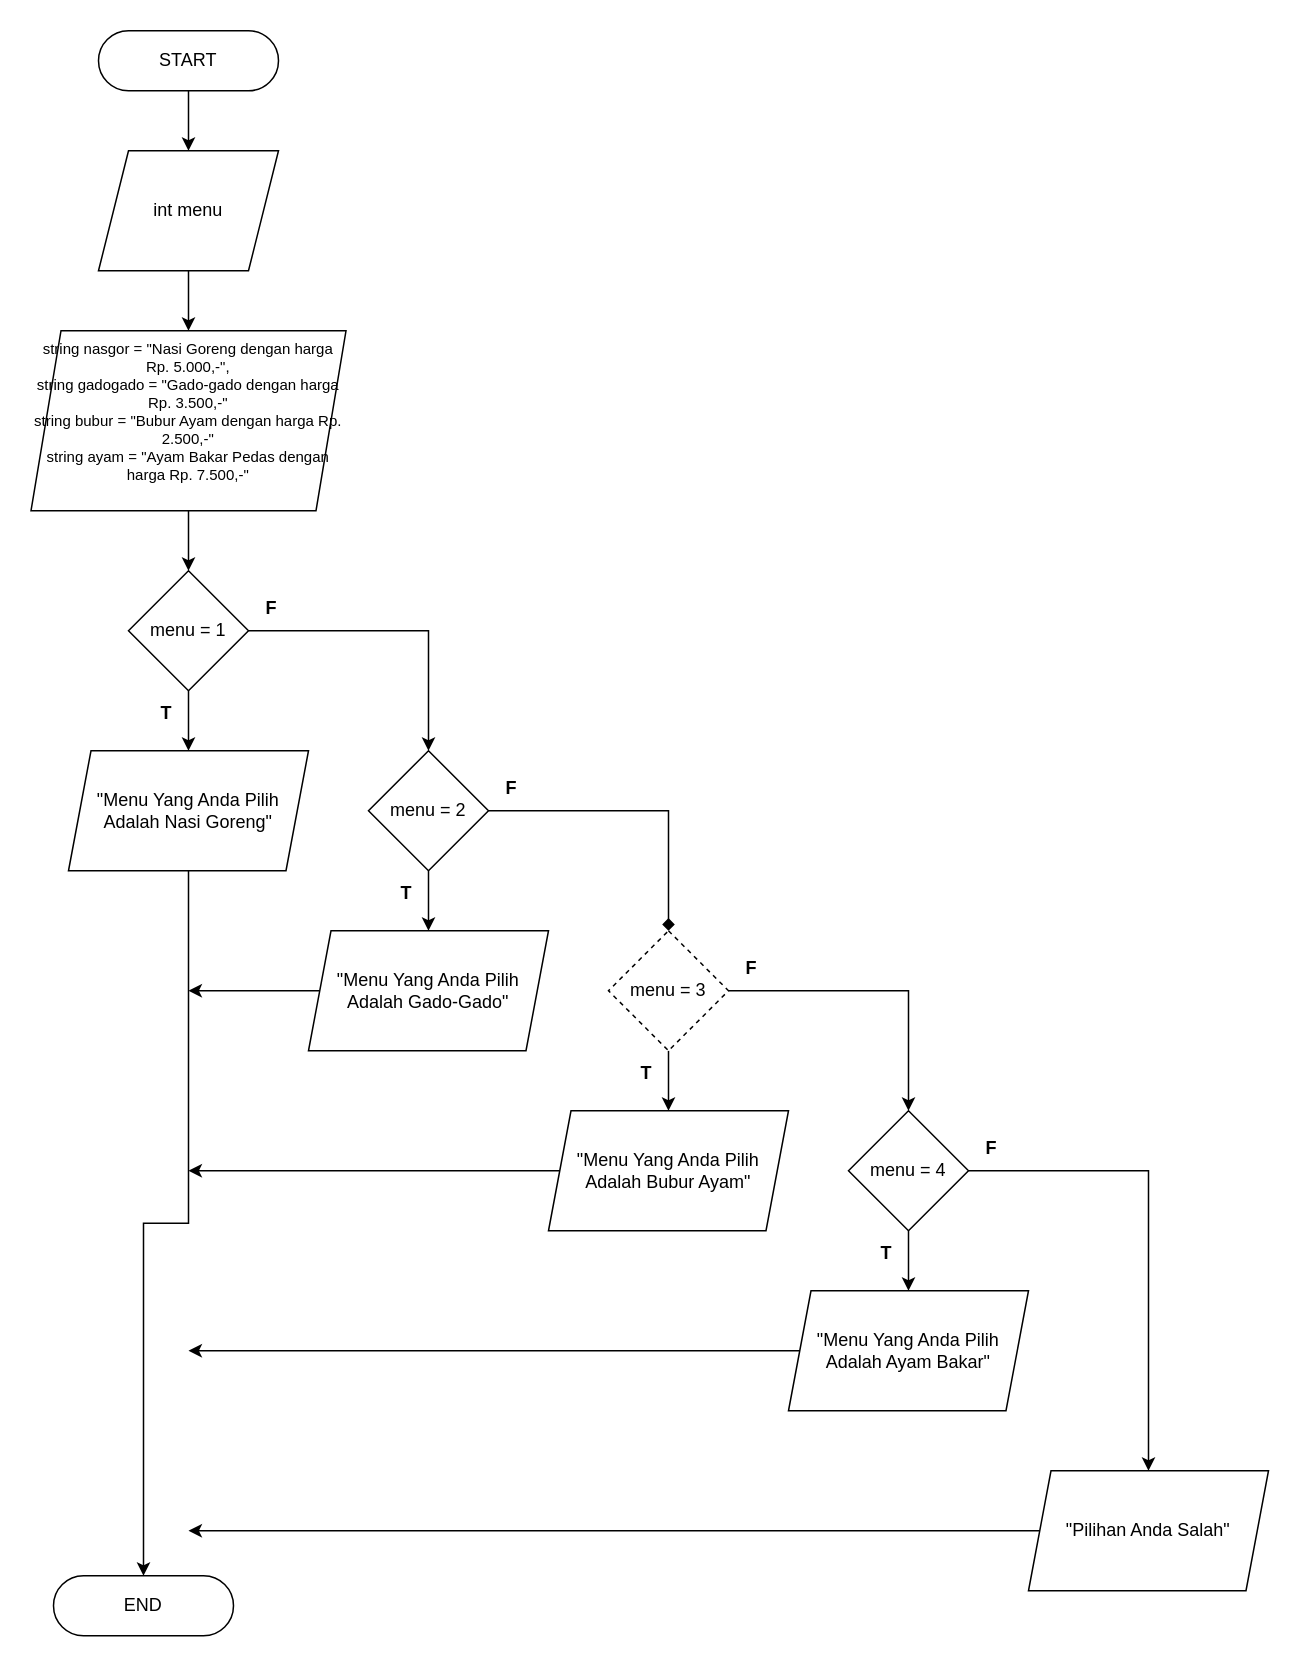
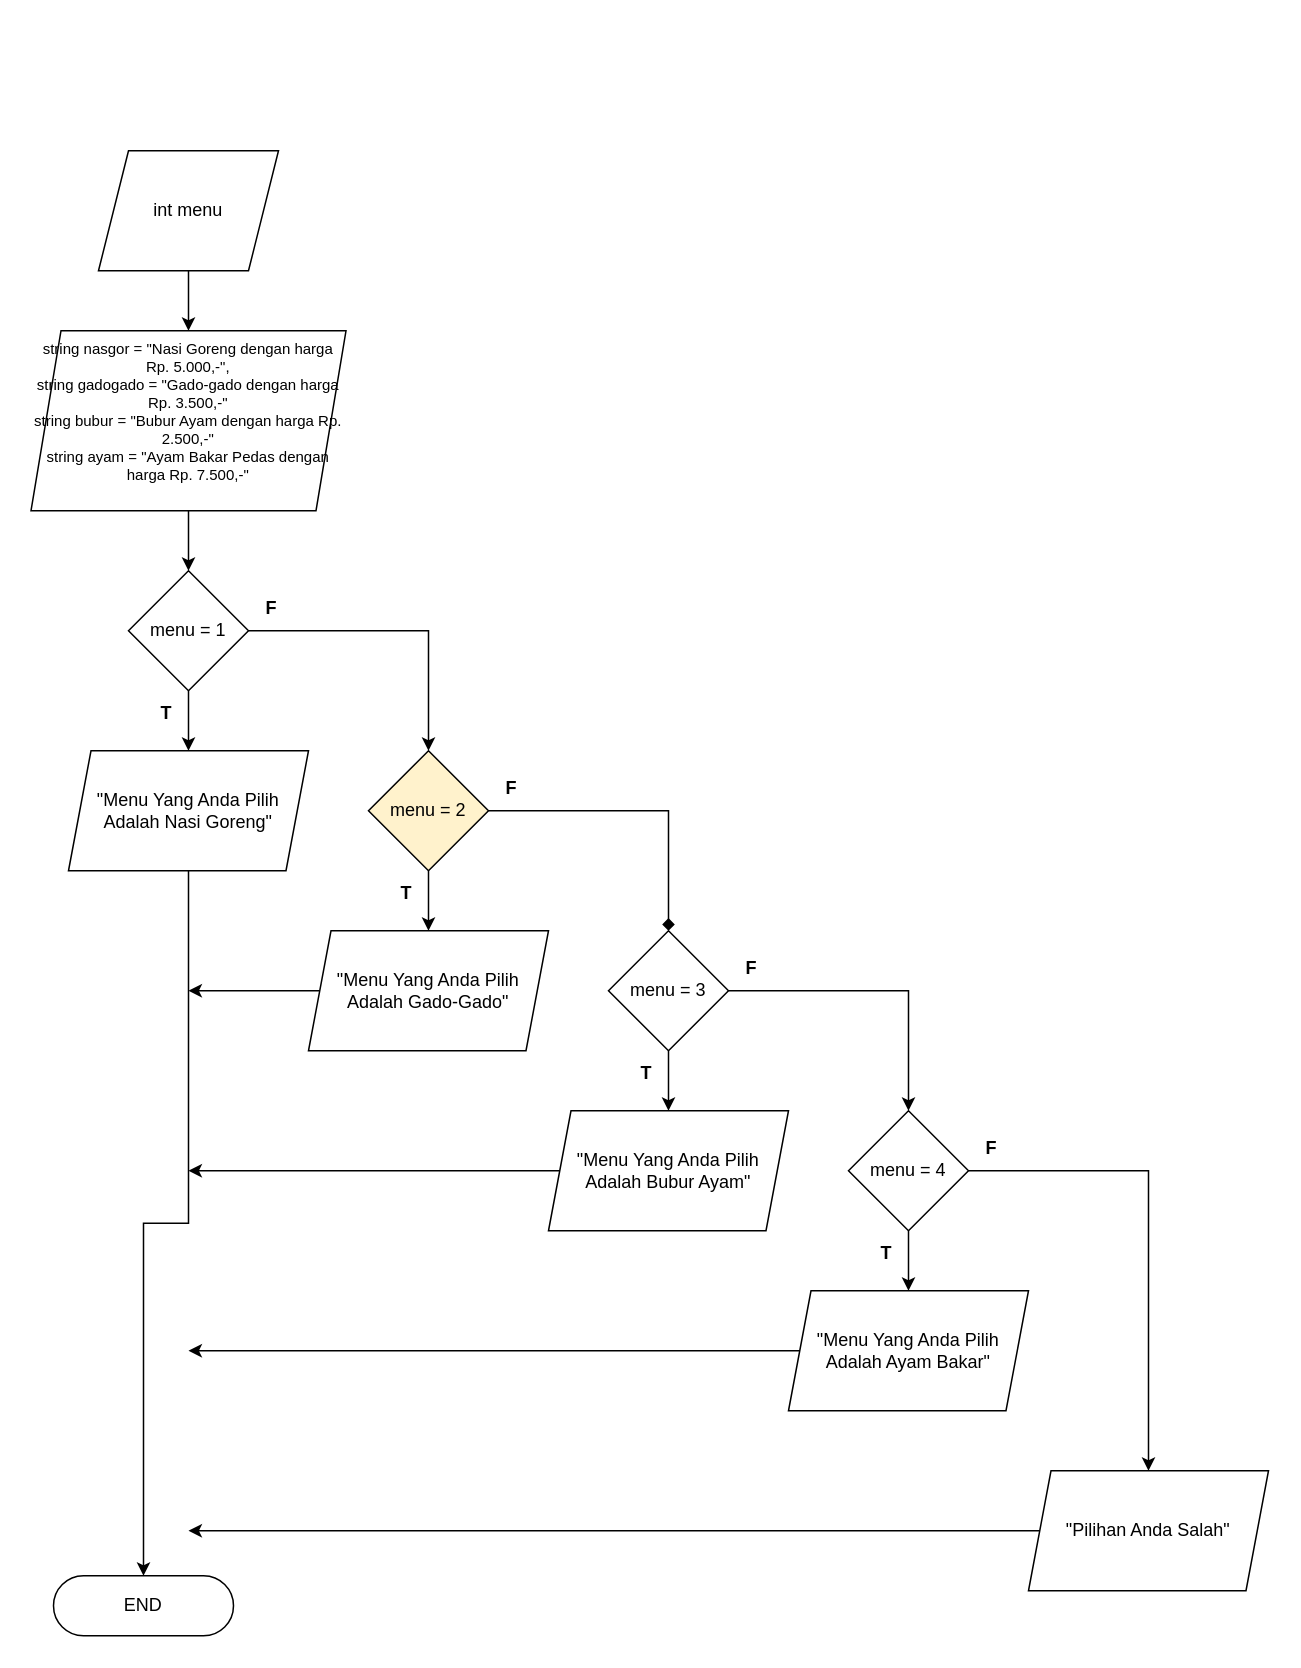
node "START": removed
edge "START" -> "int menu": removed
node "menu = 2": fillcolor #ffffff -> #fff2cc
node "menu = 3": style dashed -> solid
